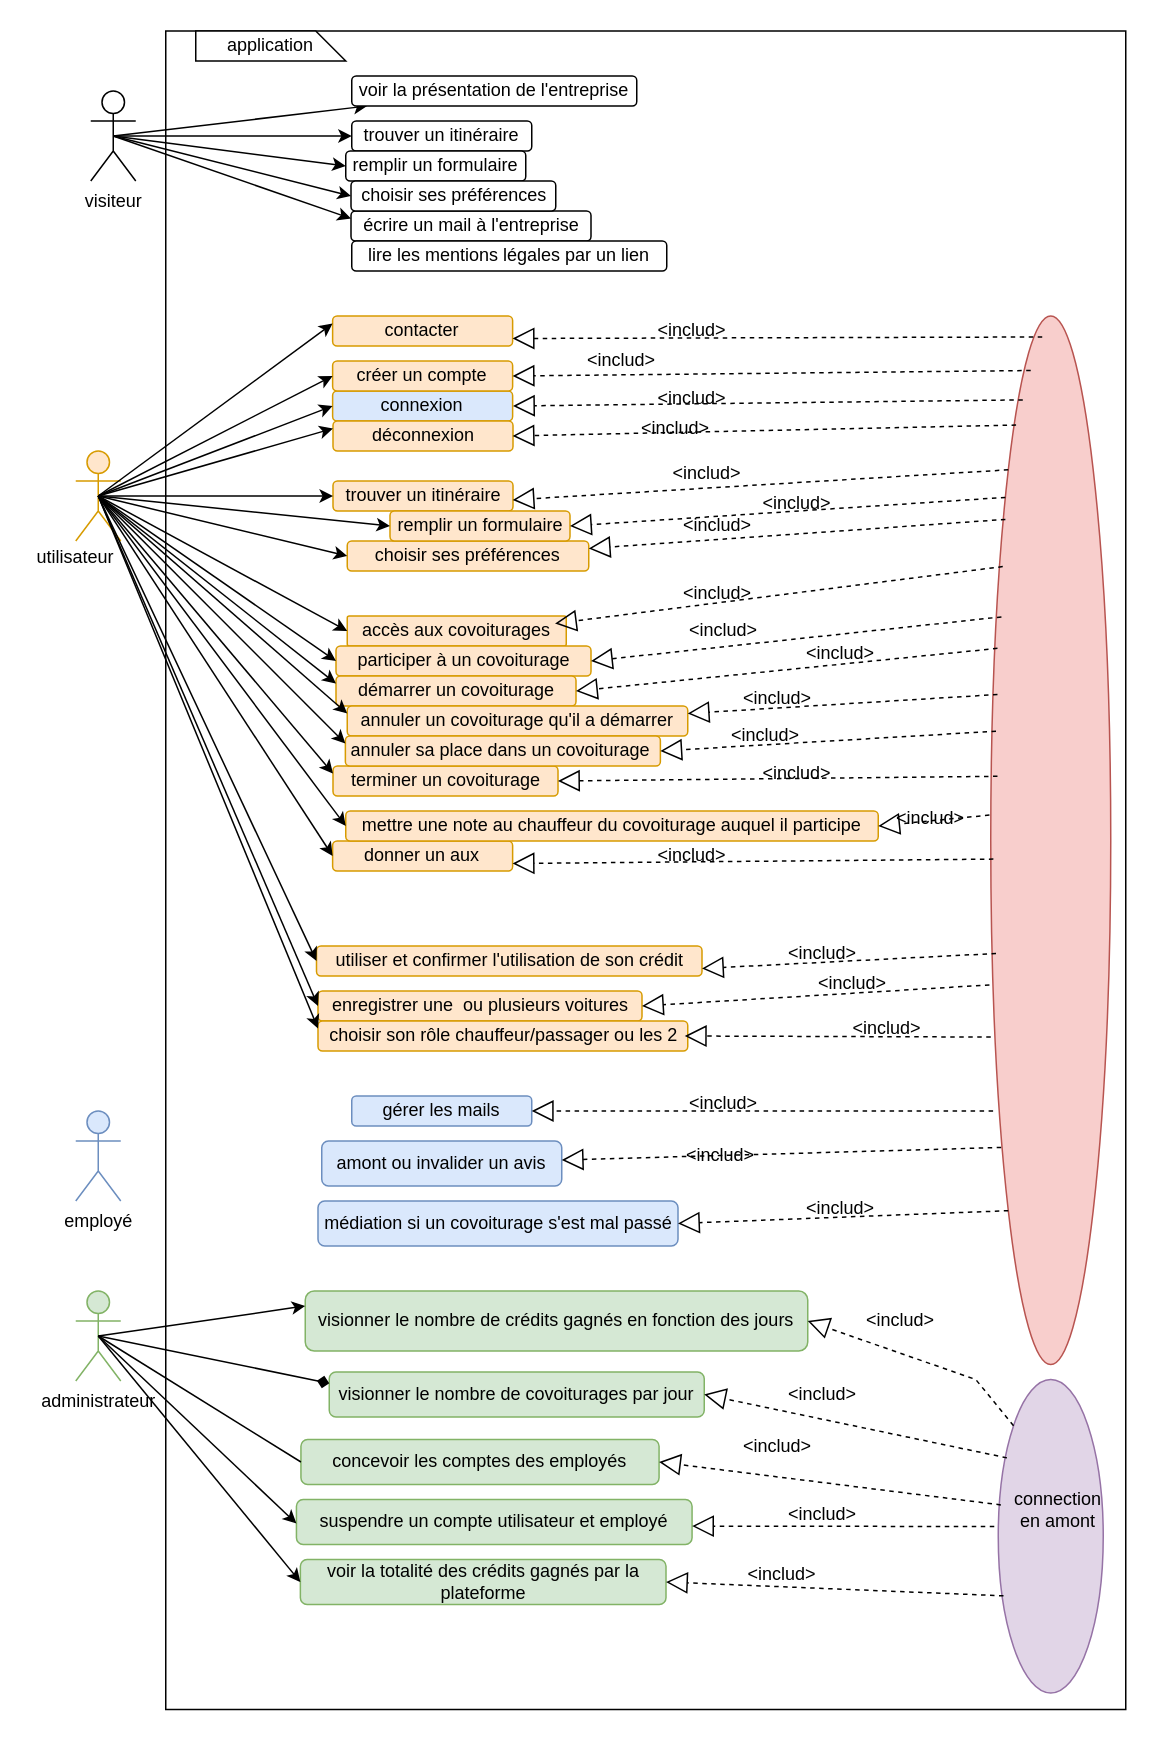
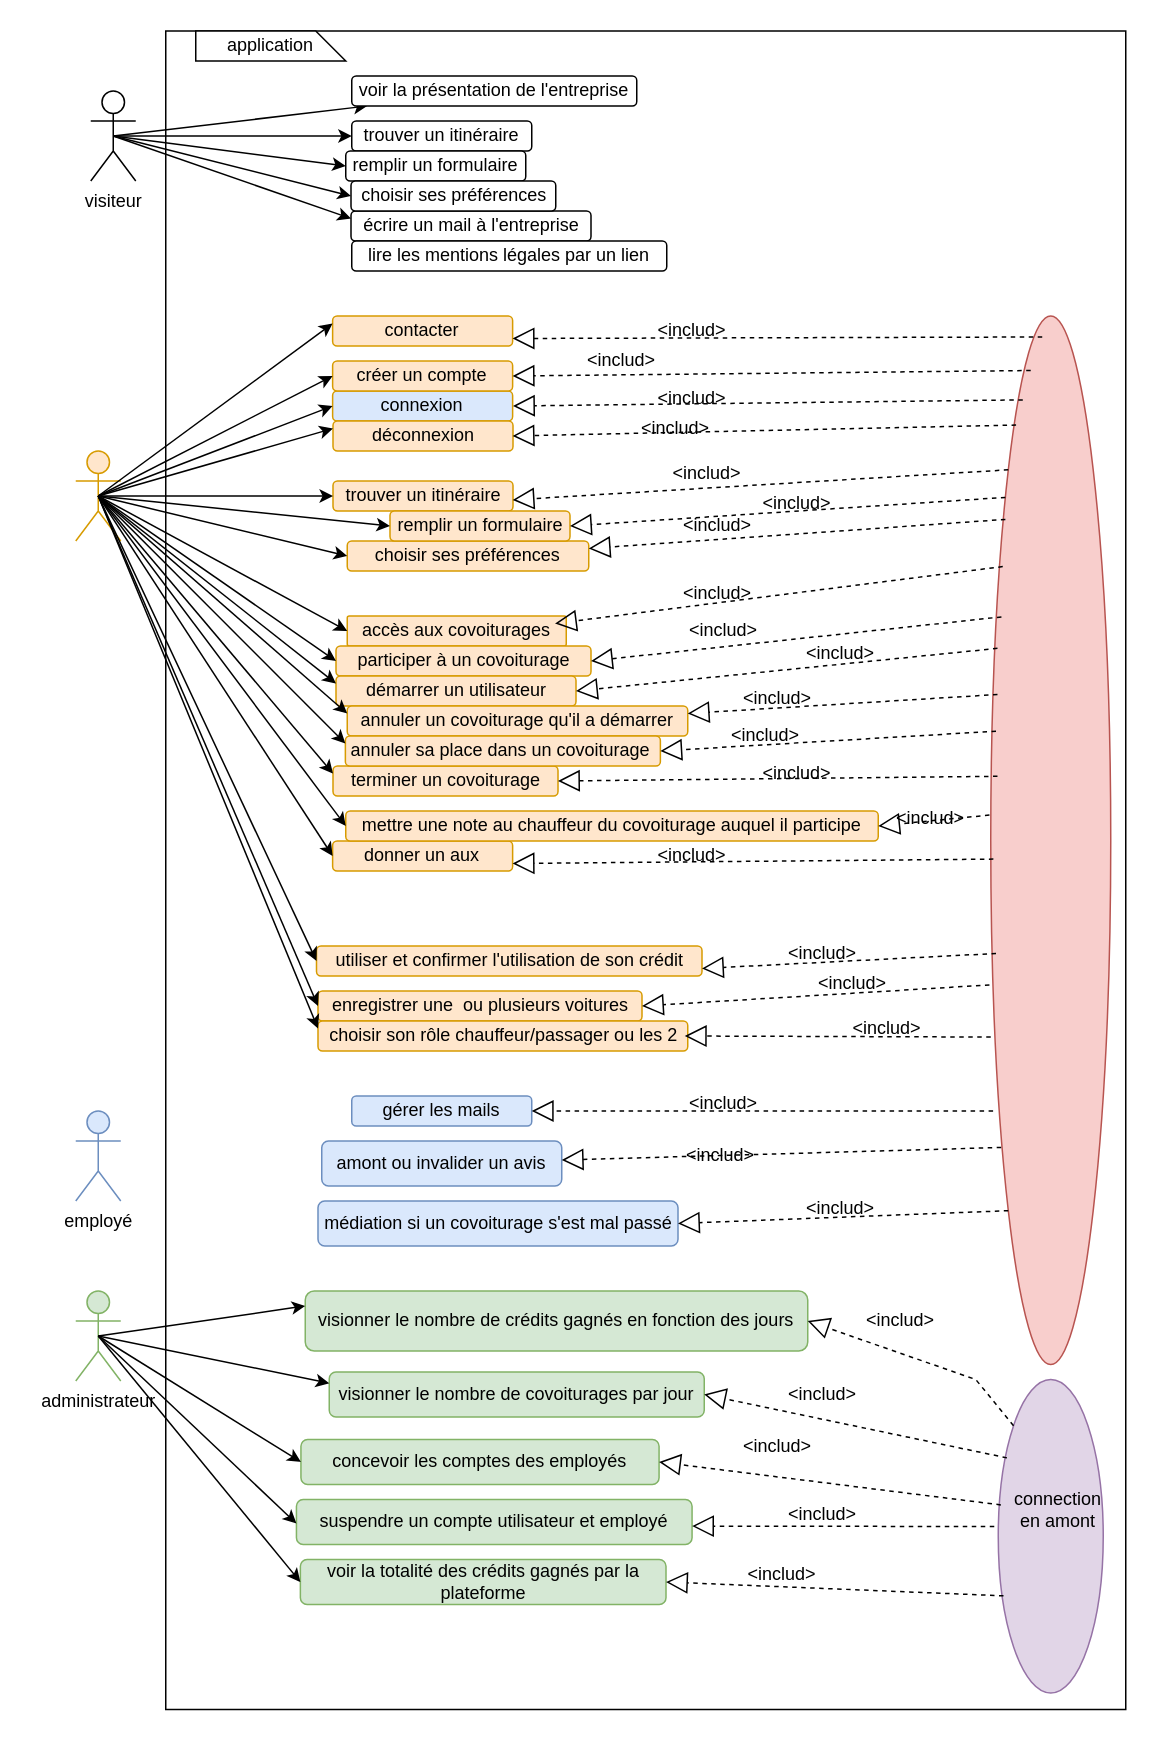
node "utilisateur": removed
node "démarrer un covoiturage": label "démarrer un covoiturage" -> "démarrer un utilisateur"
edge "administrateur" -> "visionner le nombre de covoiturages par jour": arrowhead diamond -> classic
edge "administrateur" -- "concevoir les comptes des employés": arrowhead none -> classic
